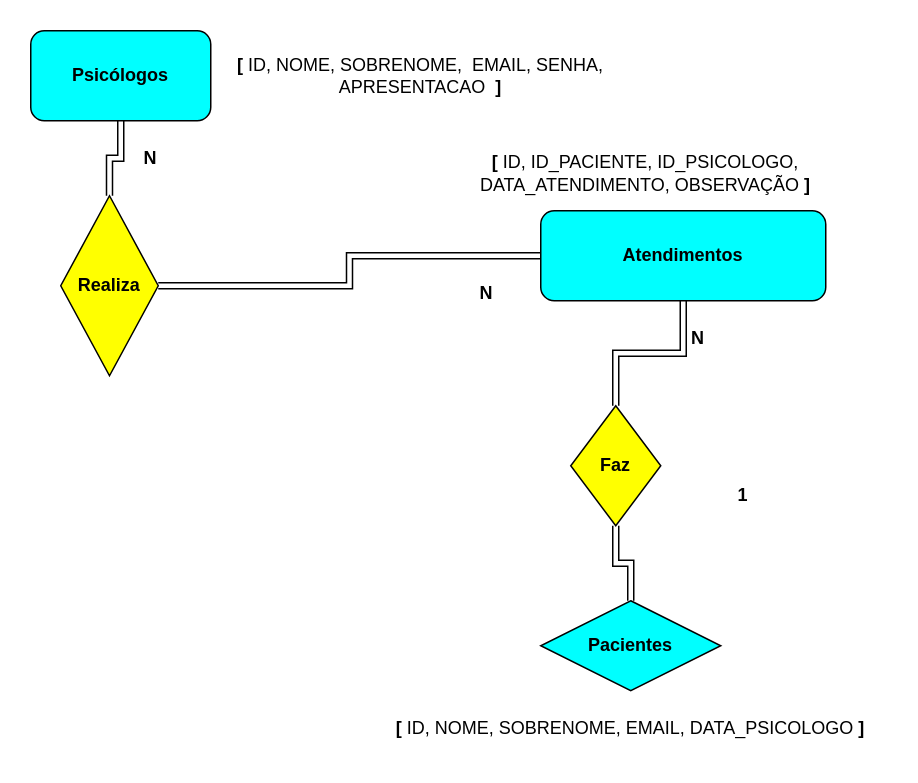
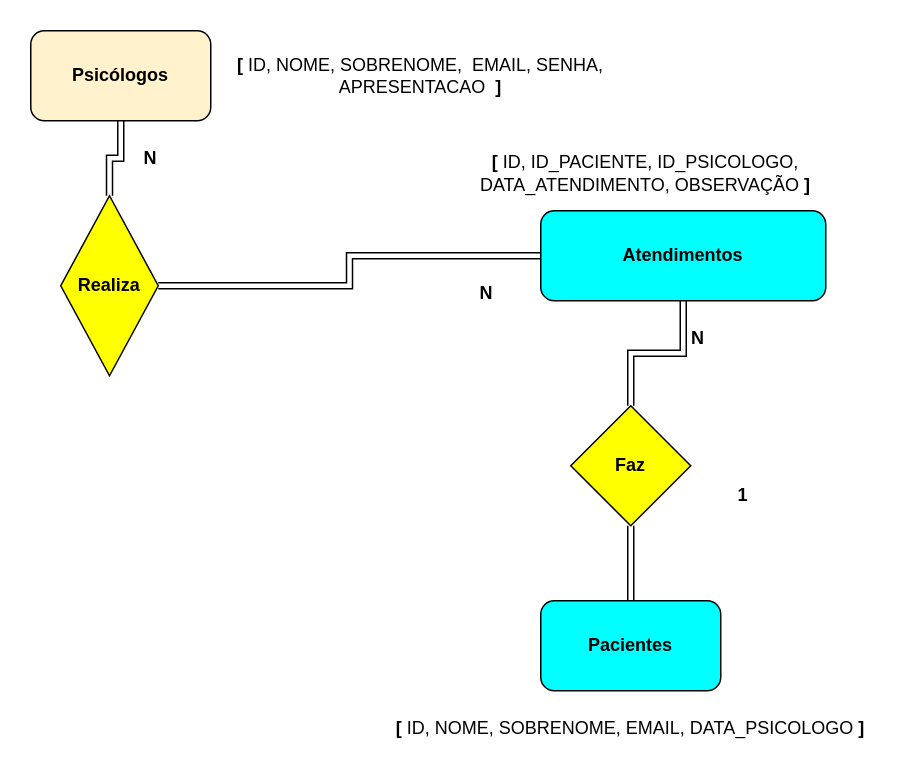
node "Psicólogos": fillcolor #00ffff -> #fff2cc
node "Faz": size 90x120 -> 120x120
node "Pacientes": shape diamond -> rounded rectangle
